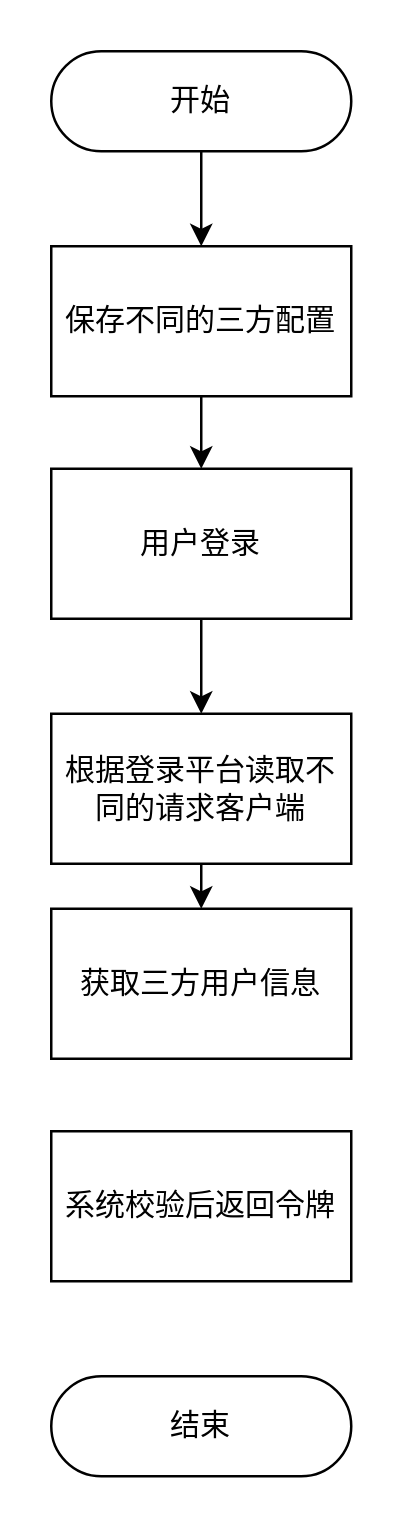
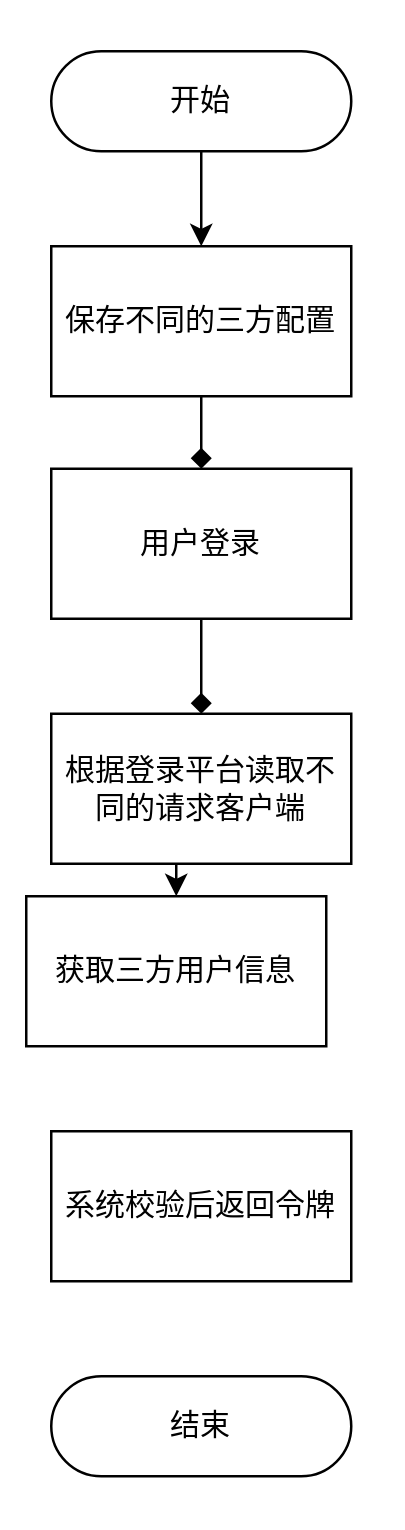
edge "保存不同的三方配置" -> "用户登录": arrowhead classic -> diamond
edge "用户登录" -> "根据登录平台读取不同的请求客户端": arrowhead classic -> diamond
node "获取三方用户信息": moved (201, 984) -> (176, 971)
